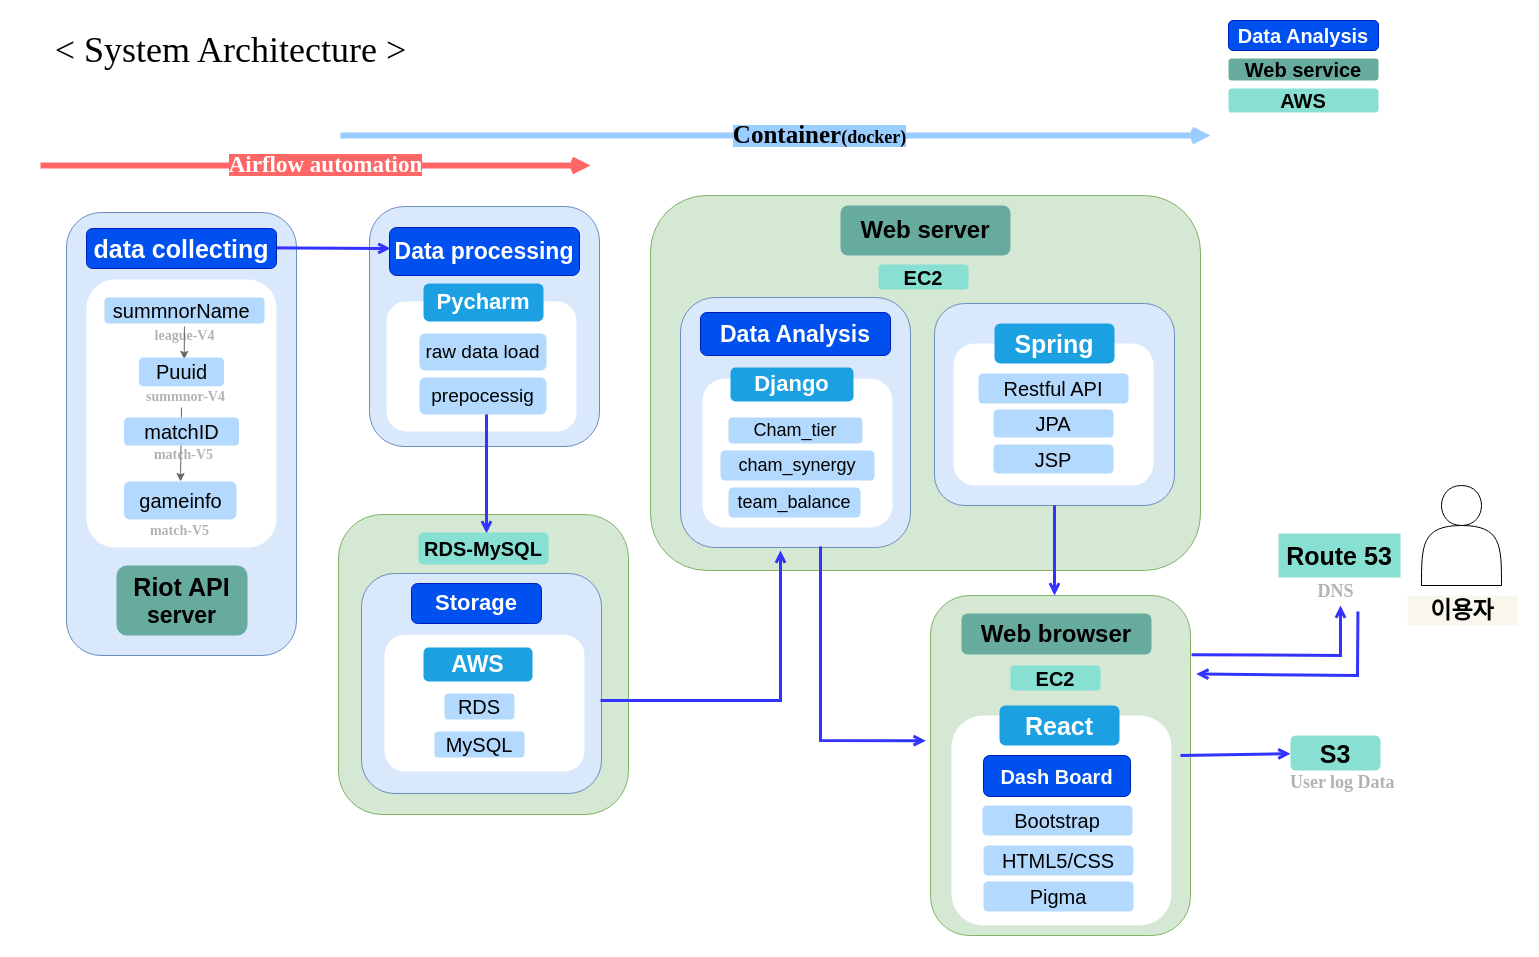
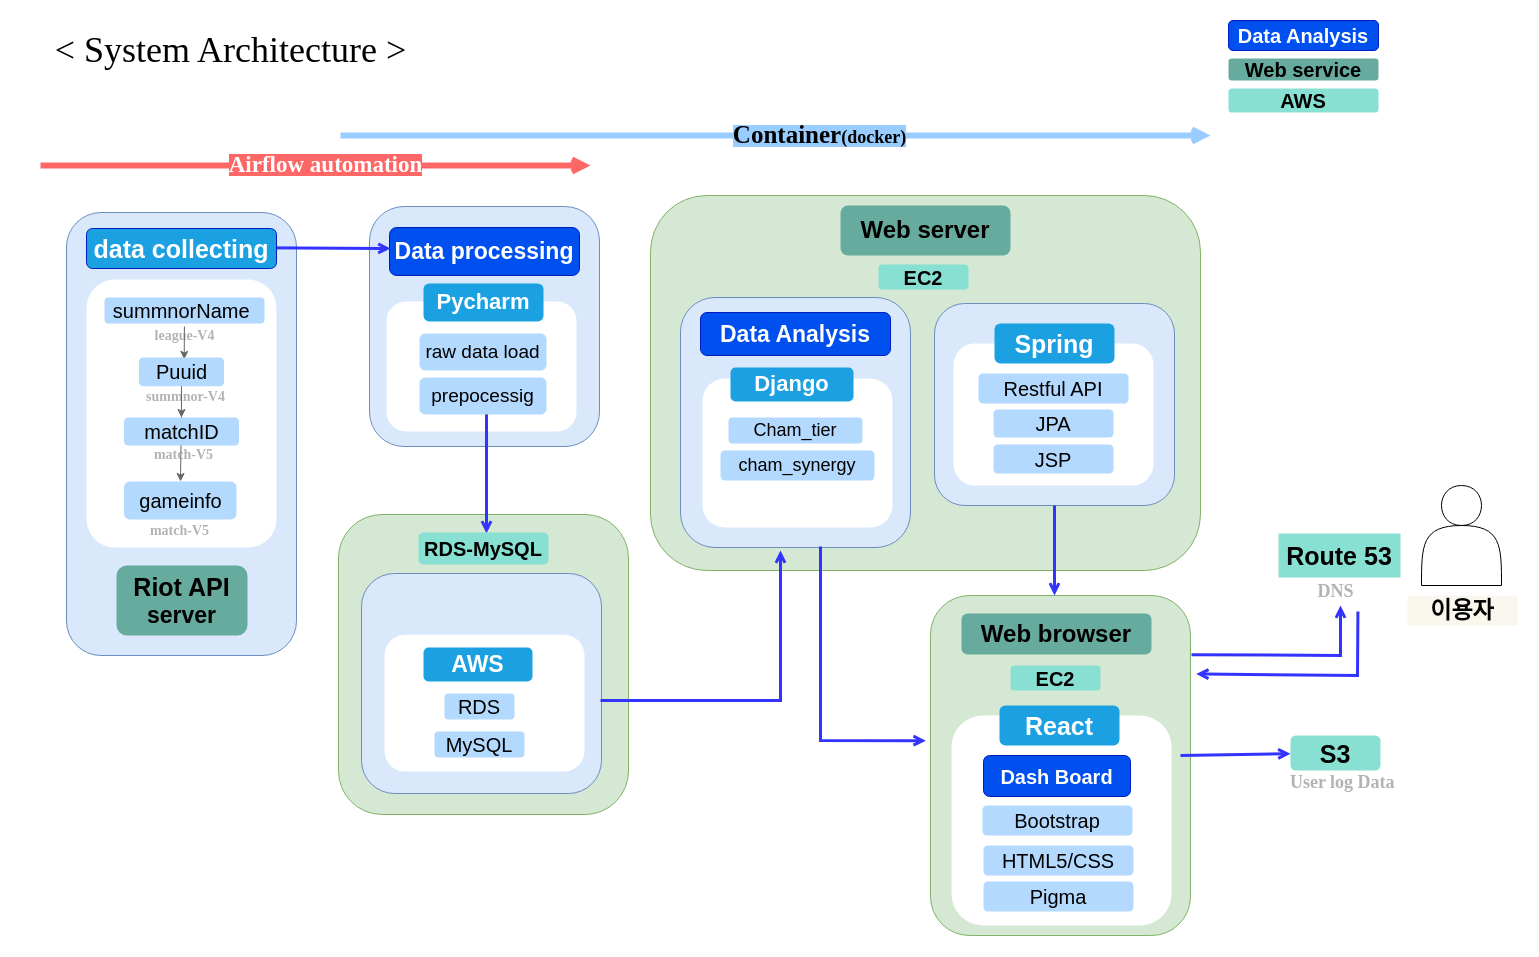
node "data collecting": fillcolor #0050ef -> #1ba1e2
edge "Puuid" -> "matchID": added
node "team_balance": removed
node "Storage": removed
